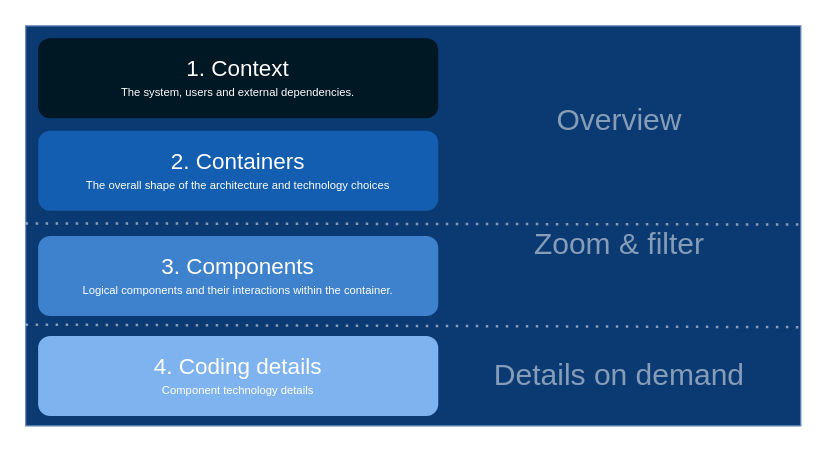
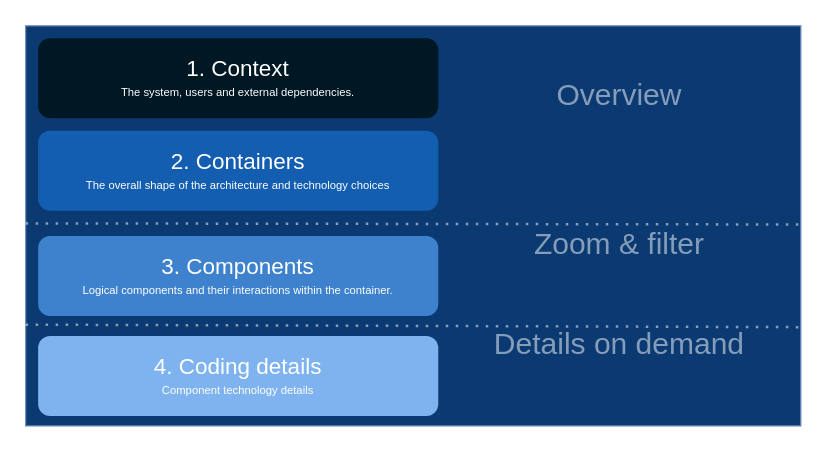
node "Overview": moved (619, 121) -> (619, 96)
node "Details on demand": moved (619, 376) -> (619, 344)
